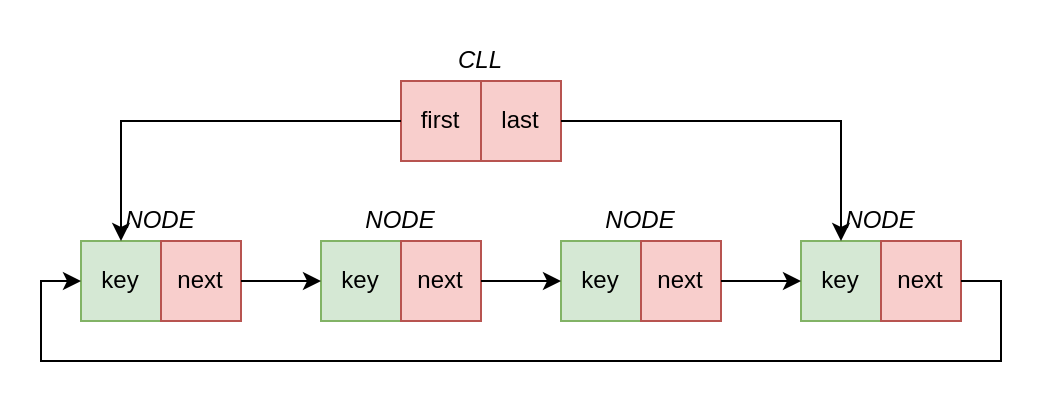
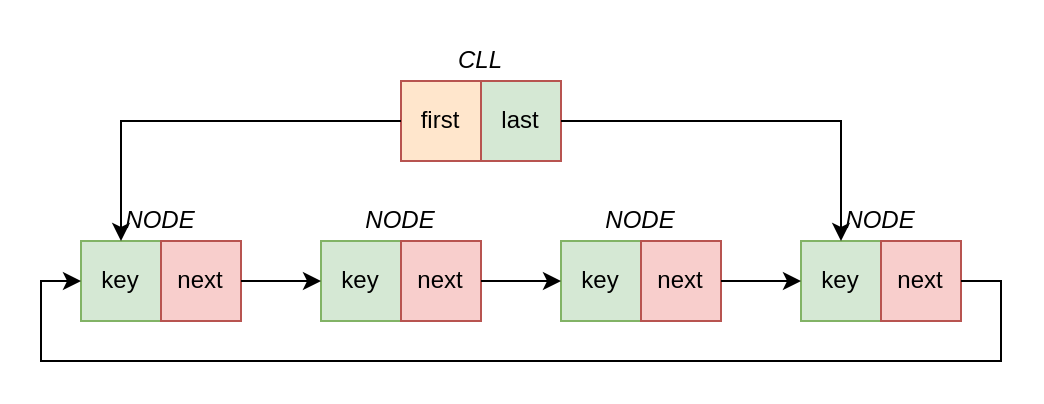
node "first": fillcolor #f8cecc -> #ffe6cc
node "last": fillcolor #f8cecc -> #d5e8d4
